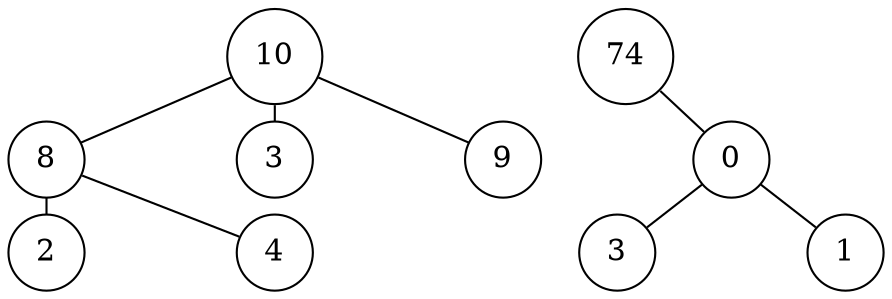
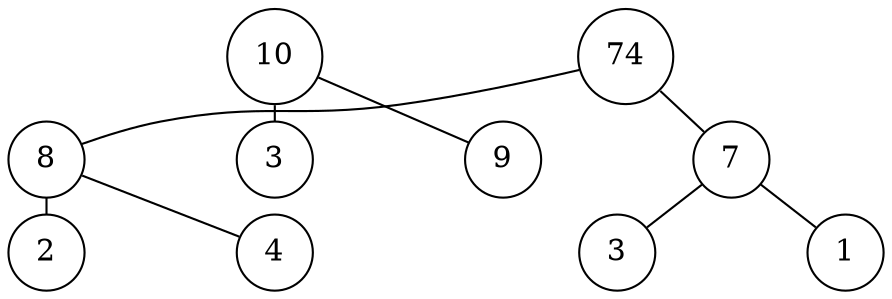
edge "10" -- "8": now "74" -- "8"
node "0": label "0" -> "7"
